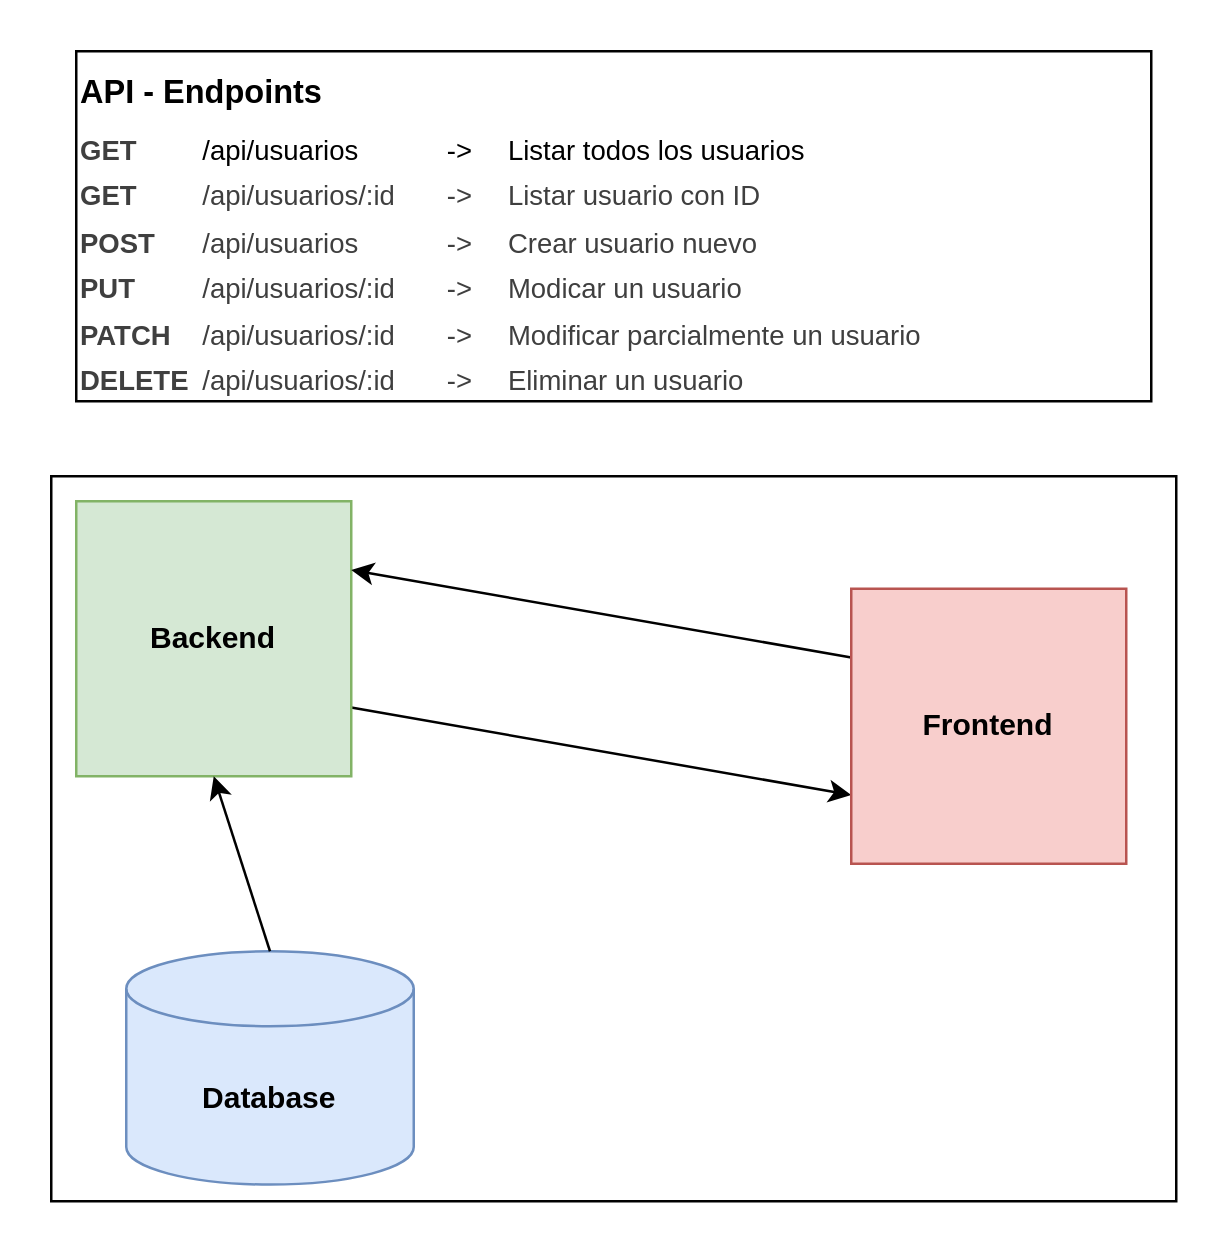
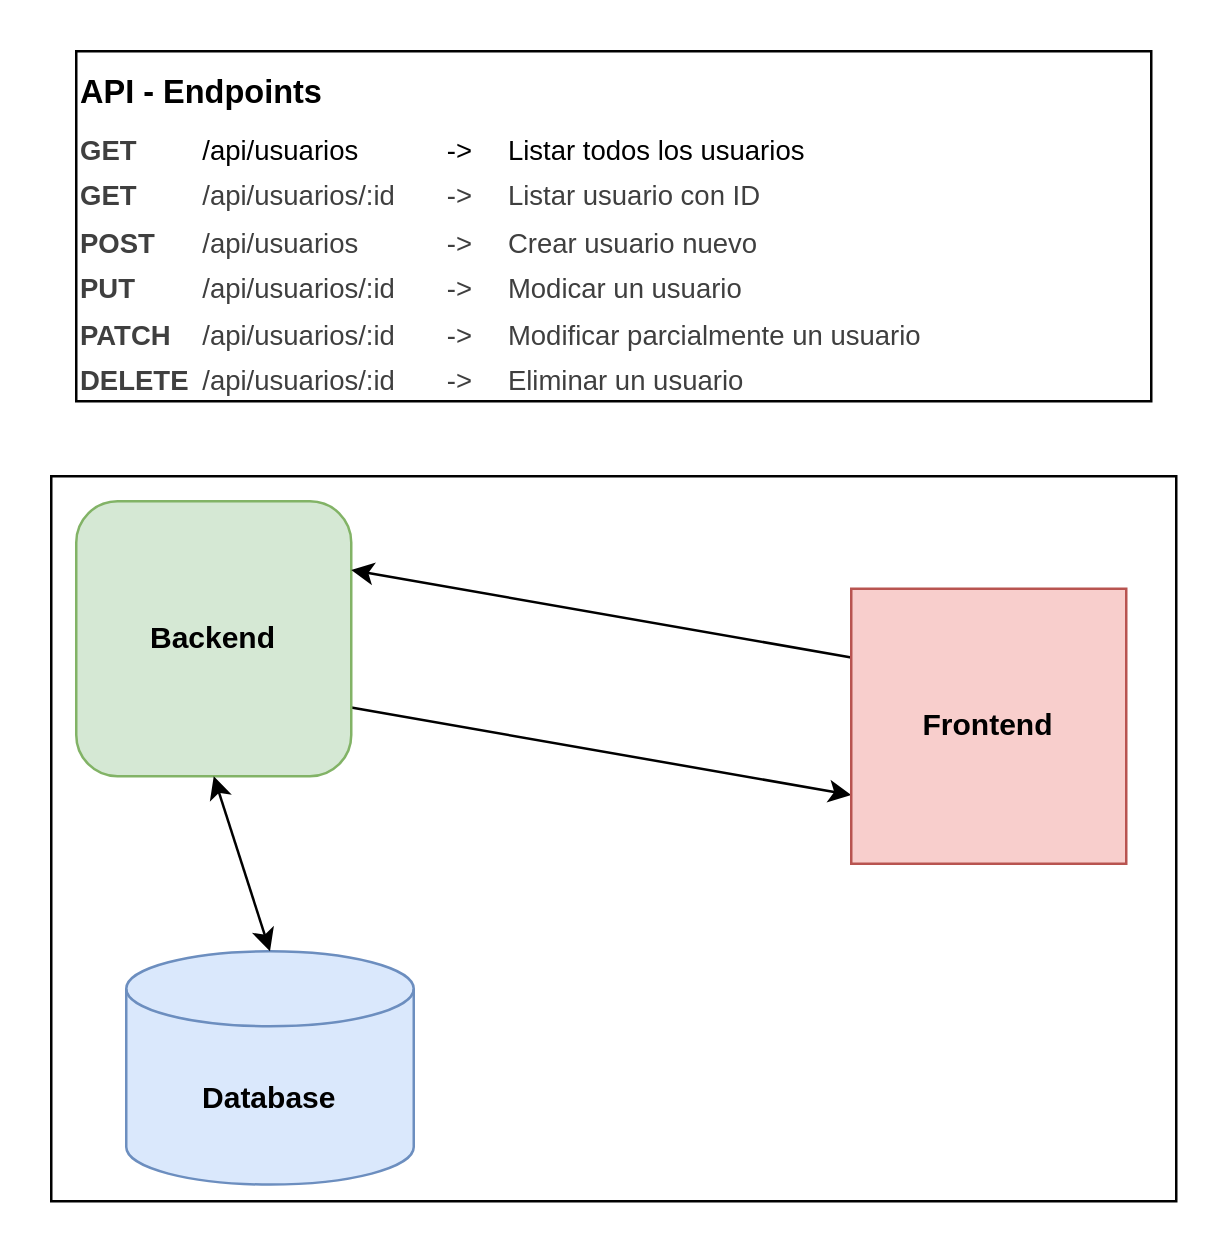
node "Backend": shape rectangle -> rounded rectangle
edge "Database" -> "Backend": arrowhead none -> classic
